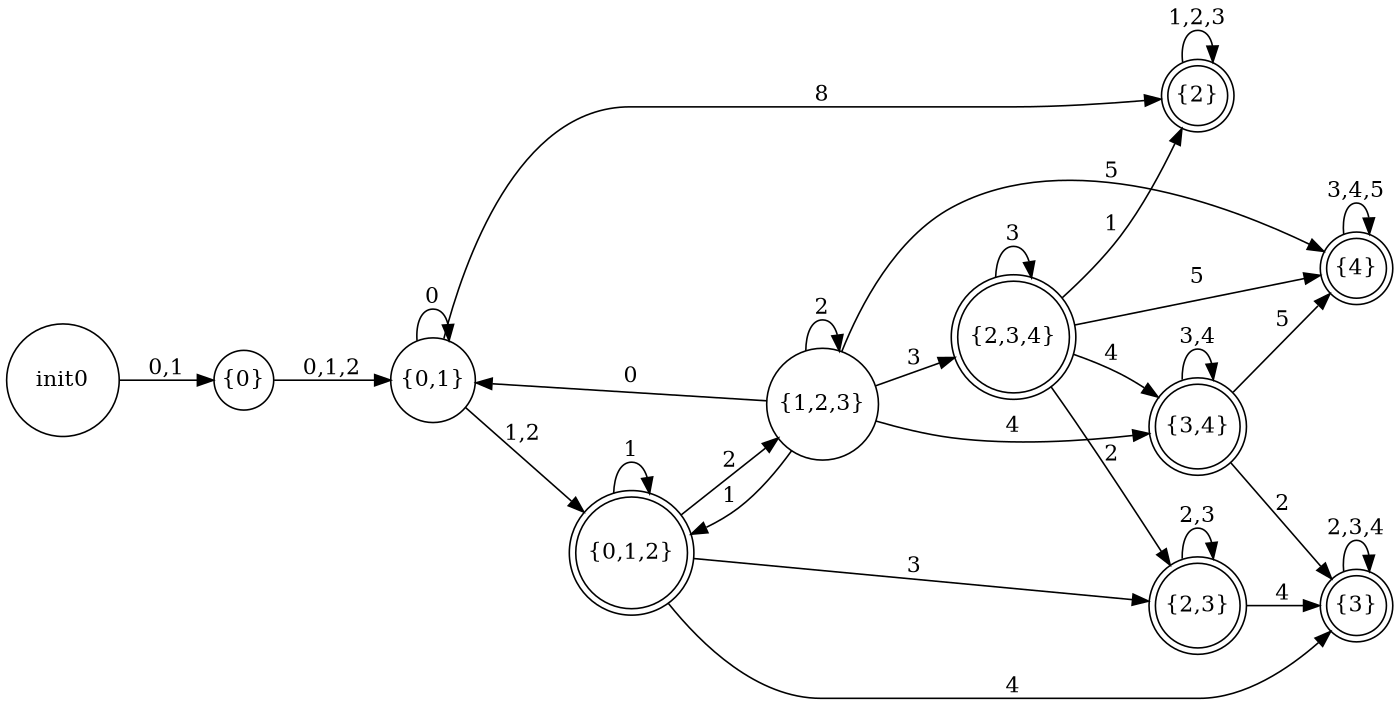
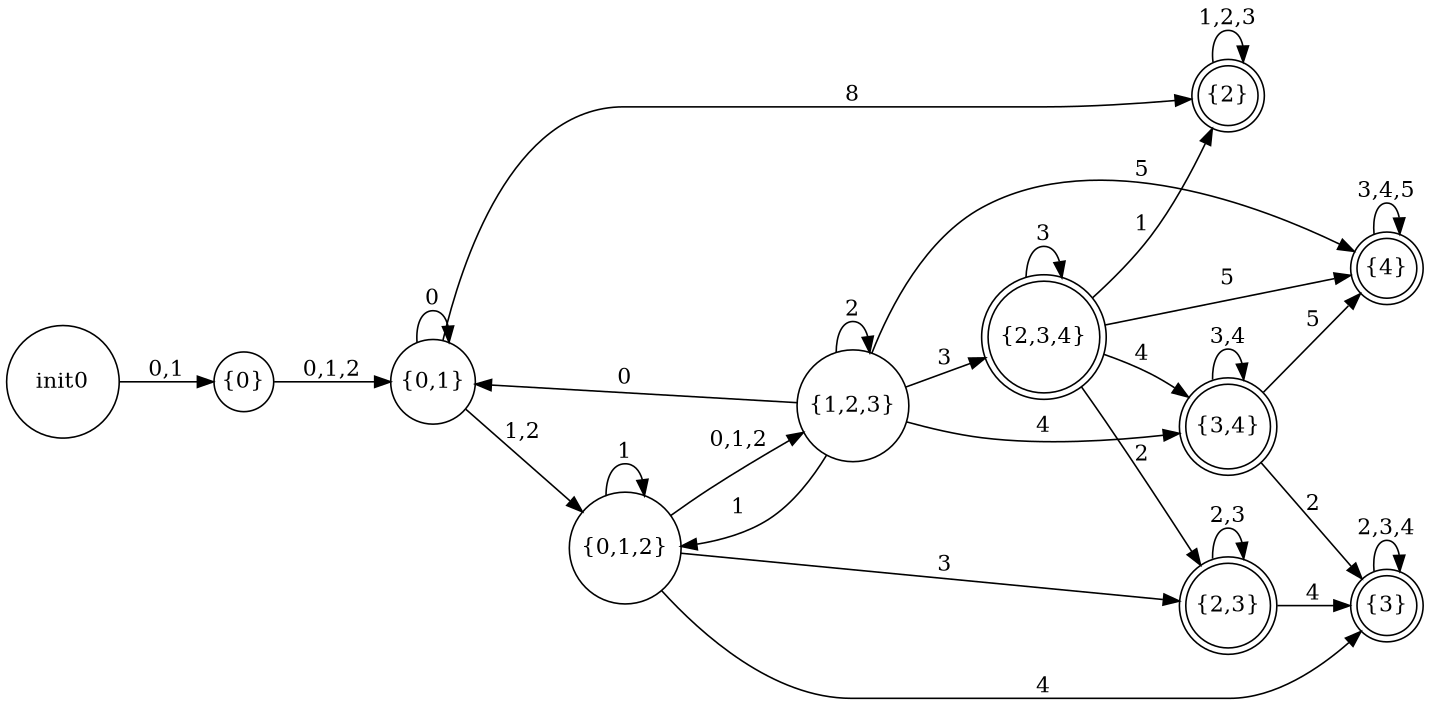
edge "{0,1,2}" -> "{1,2,3}": label "2" -> "0,1,2"
node "{0,1,2}": shape doublecircle -> circle
